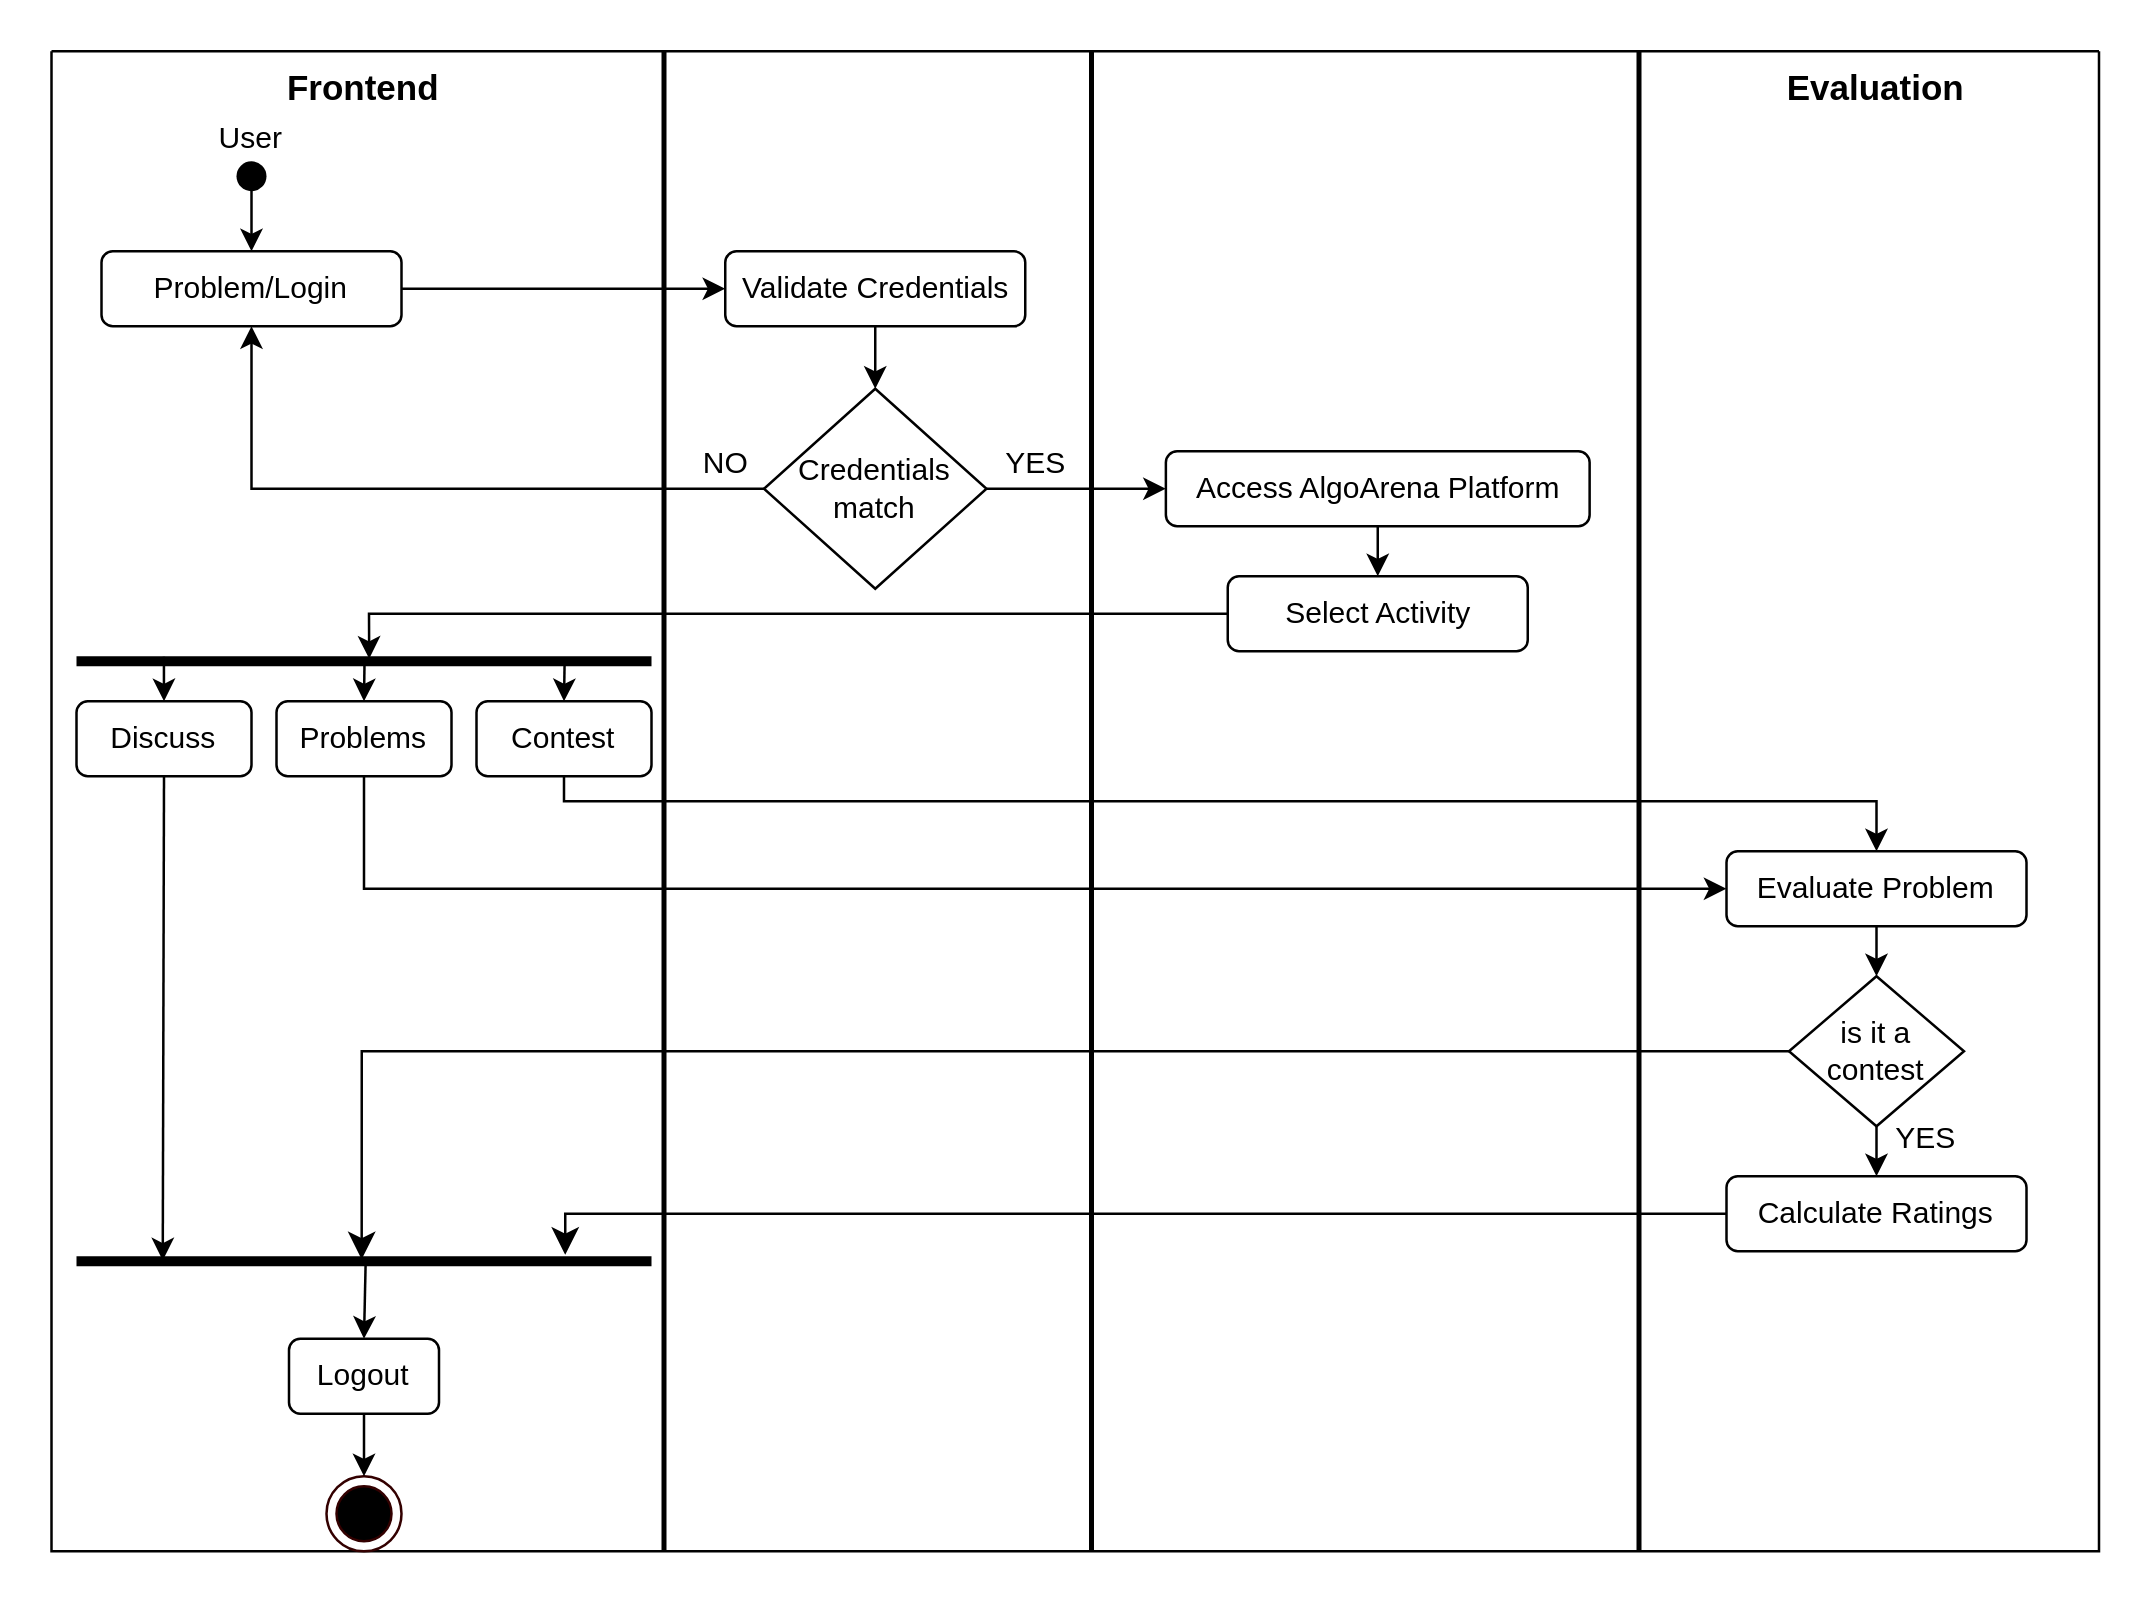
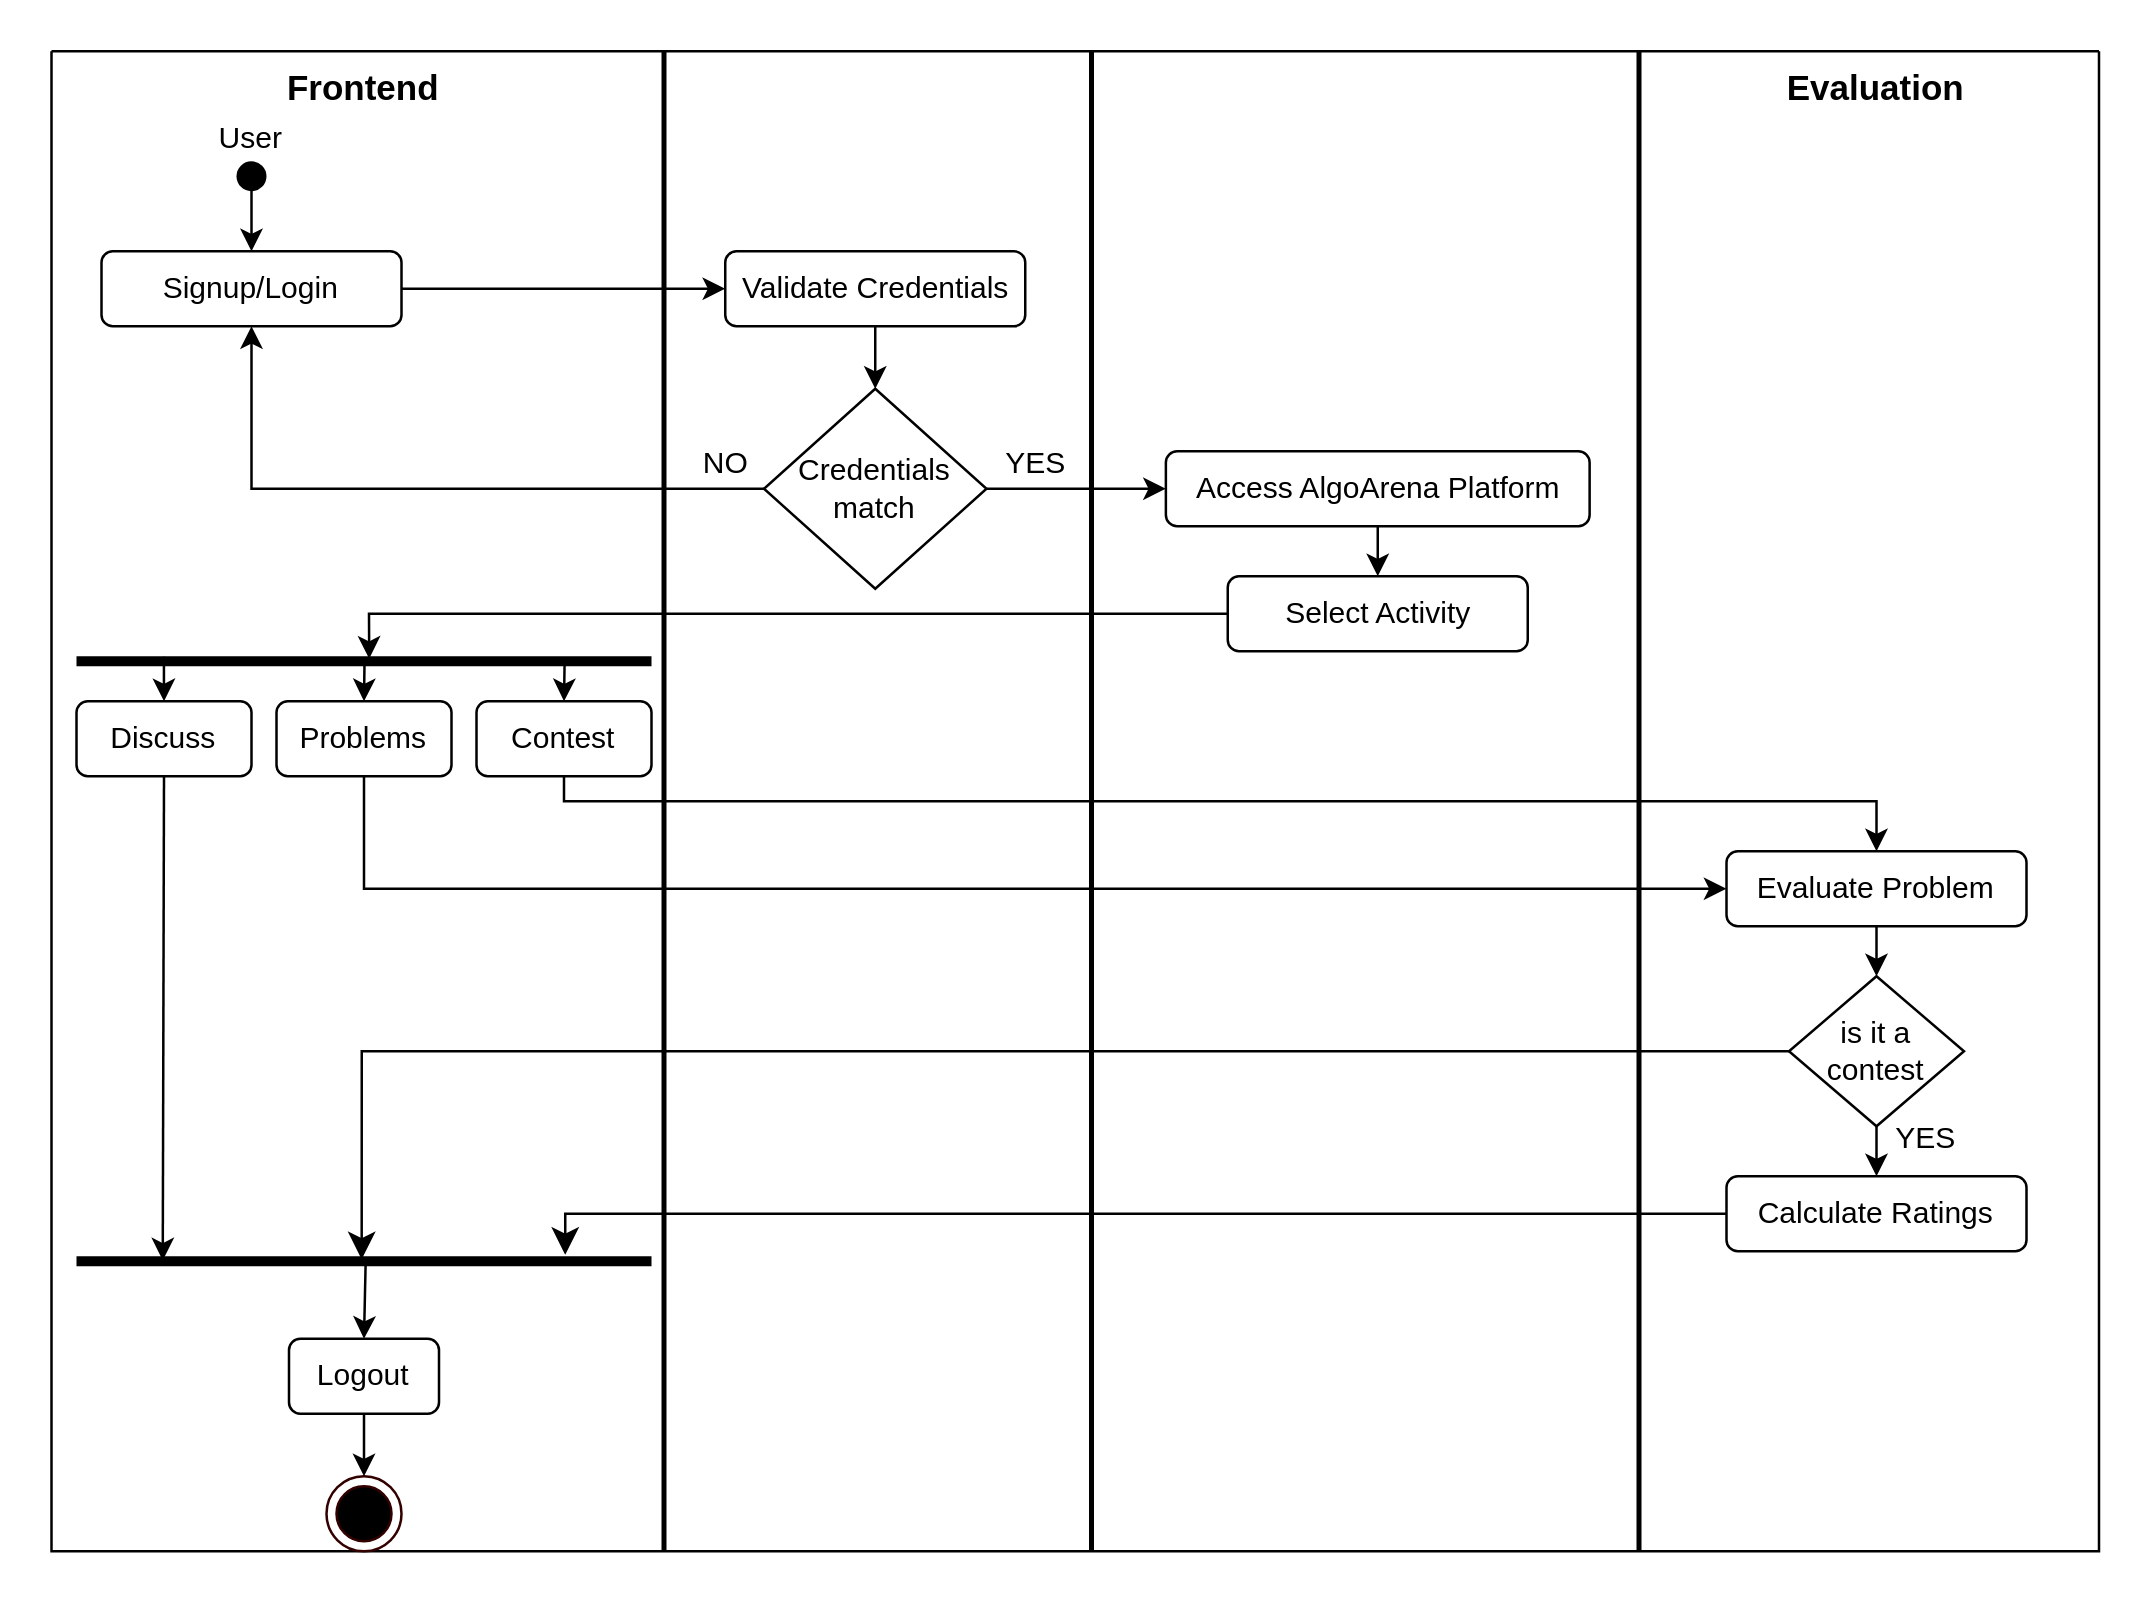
node "Problem/Login": label "Problem/Login" -> "Signup/Login"
